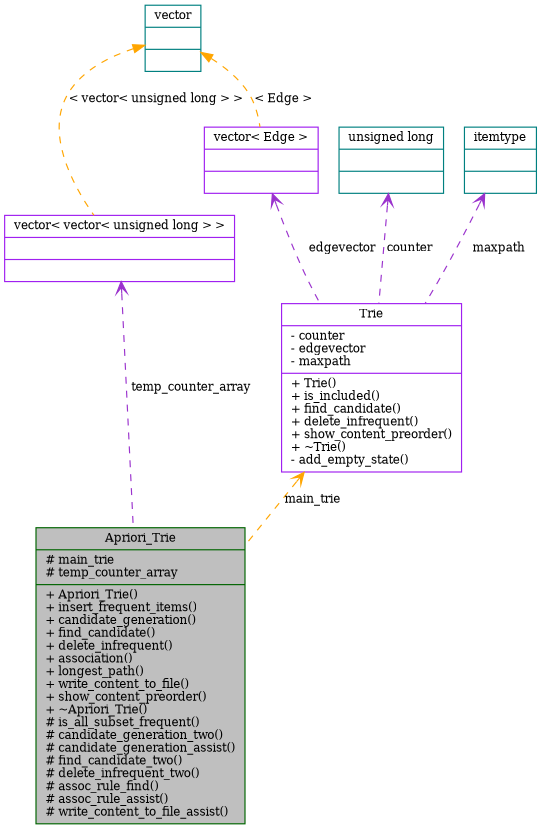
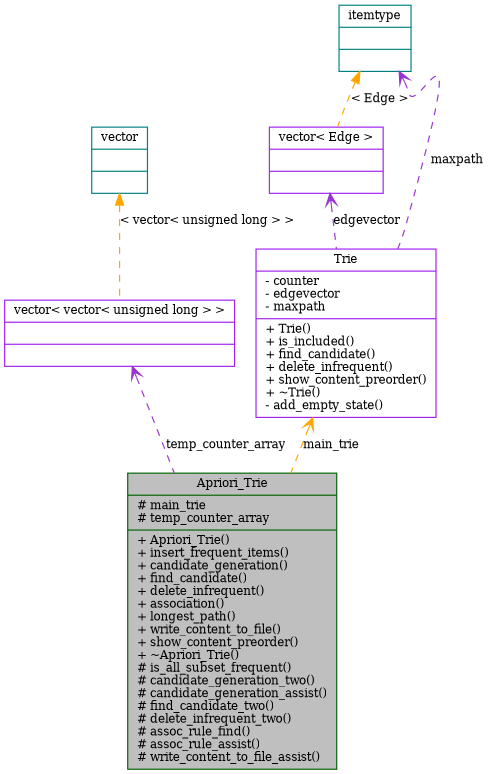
edge "vector< Edge >" -> "vector": now "vector< Edge >" -> "itemtype"
node "unsigned long": removed
